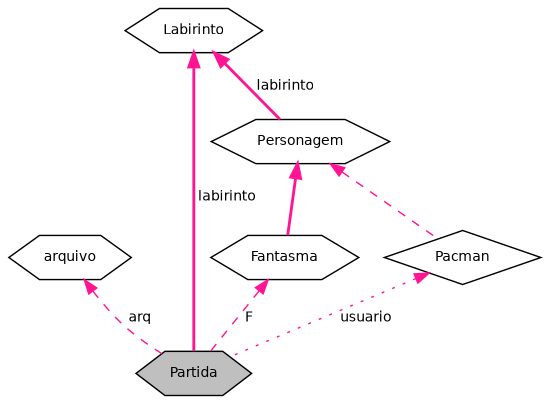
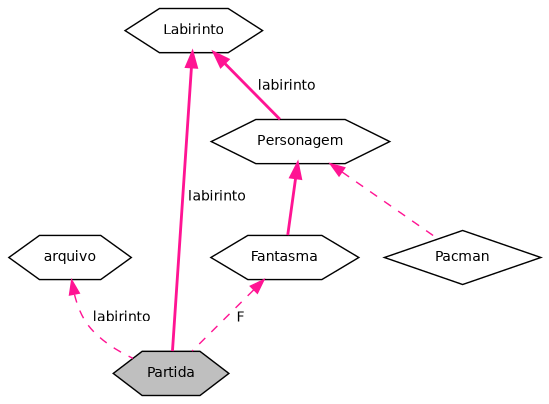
edge "Partida" -> "arquivo": label " arq" -> " labirinto"
edge "Partida" -> "Pacman": removed, label "usuario"
